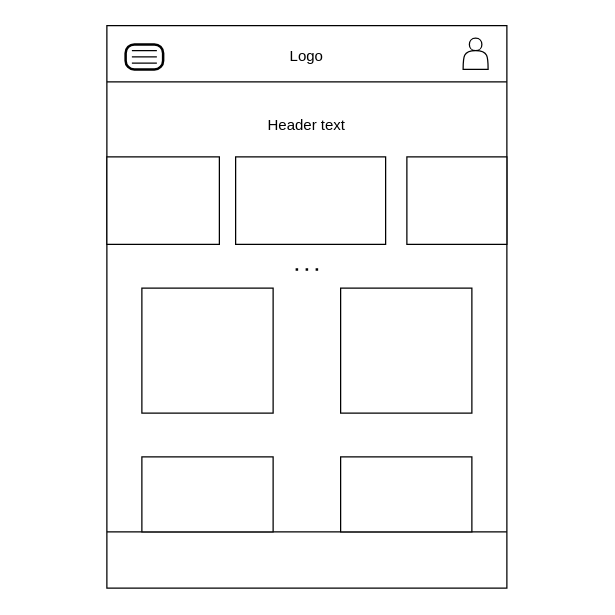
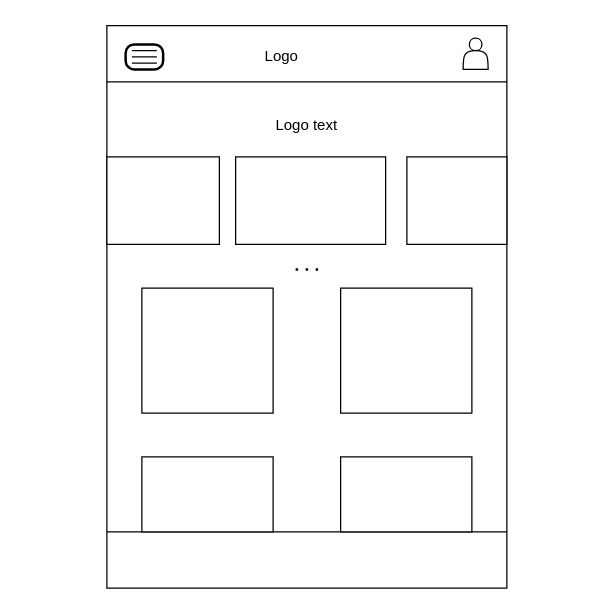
node "Logo": moved (307, 57) -> (282, 57)
node "Header text": label "Header text" -> "Logo text"
